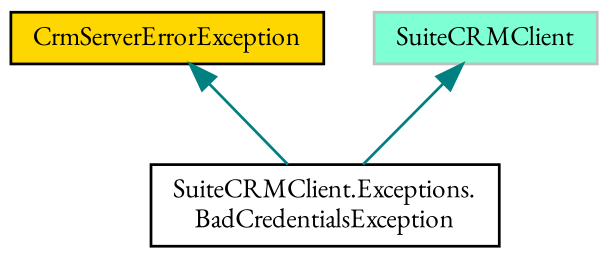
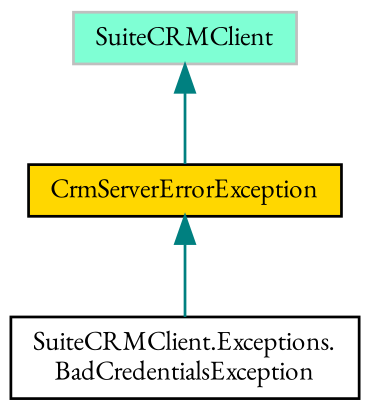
edge "SuiteCRMClient.Exceptions. BadCredentialsException" -> "SuiteCRMClient": now "CrmServerErrorException" -> "SuiteCRMClient"
